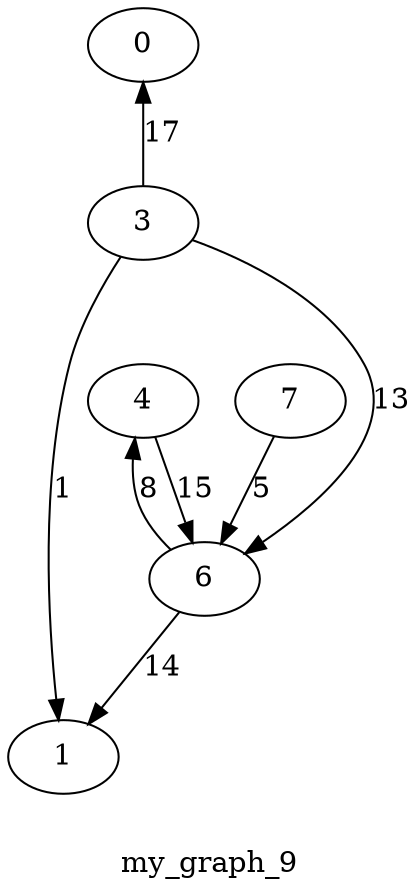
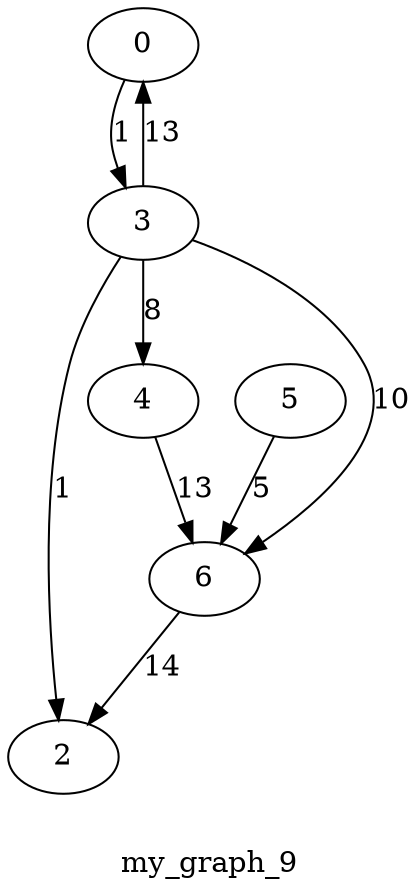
edge "0" -> "3": added, label "1"
edge "3" -> "0": label "17" -> "13"
node "7": label "7" -> "5"
edge "3" -> "6": label "13" -> "10"
edge "4" -> "6": label "15" -> "13"
edge "6" -> "4": now "3" -> "4"
node "1": label "1" -> "2"
